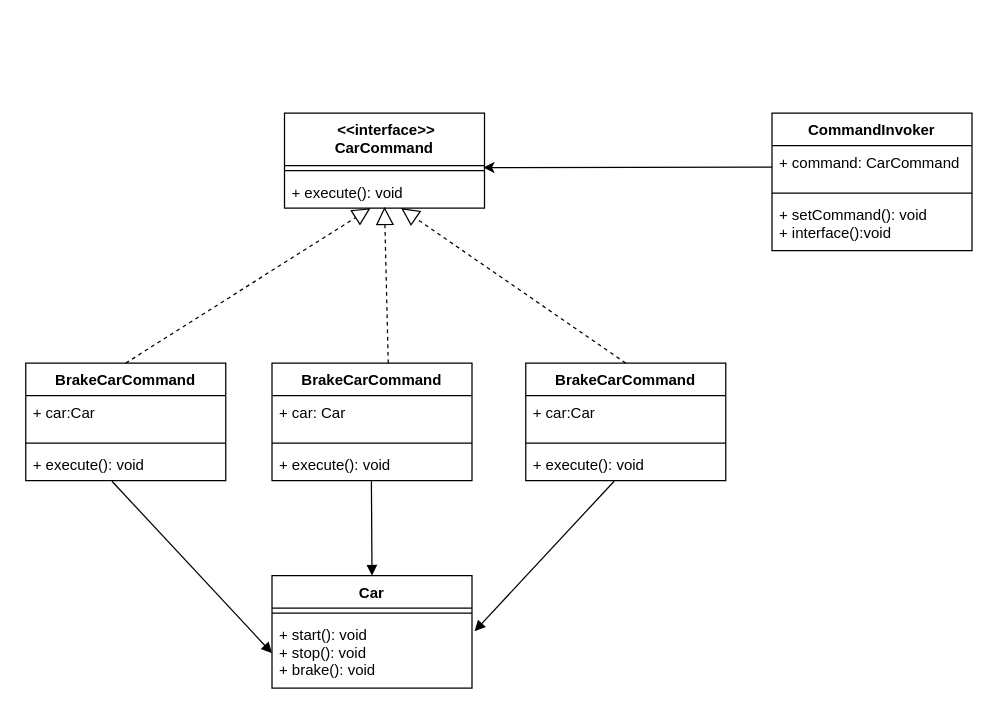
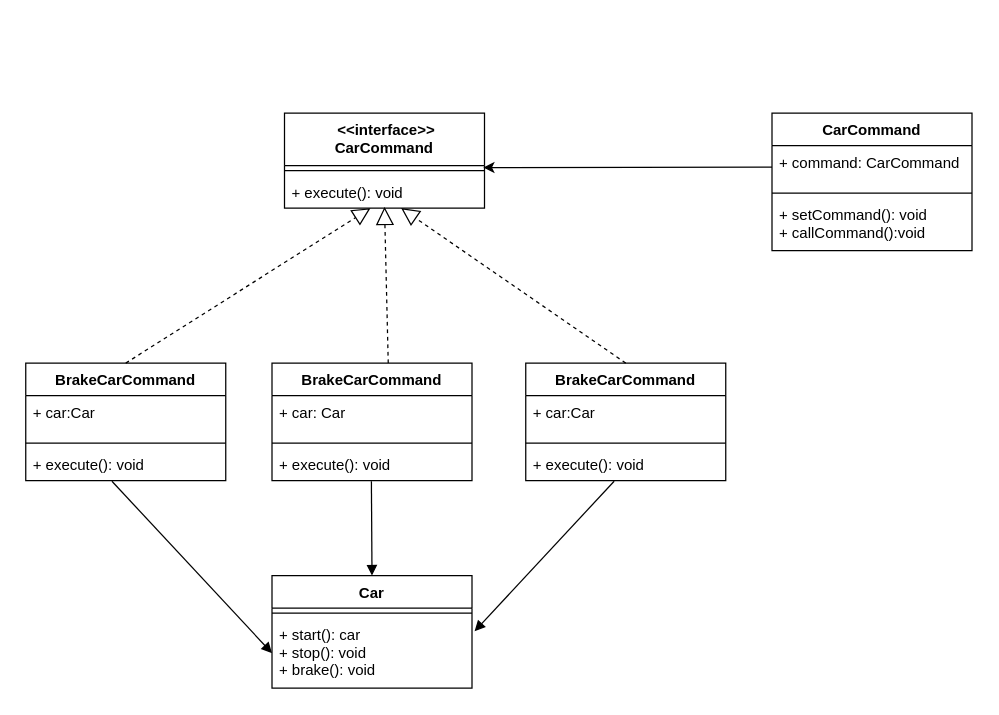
node "CommandInvoker": label "CommandInvoker" -> "CarCommand"
node "+ setCommand(): void + interface():void": label "+ setCommand(): void + interface():void" -> "+ setCommand(): void + callCommand():void"
node "+ start(): void + stop(): void + brake(): void": label "+ start(): void + stop(): void + brake(): void" -> "+ start(): car + stop(): void + brake(): void"
